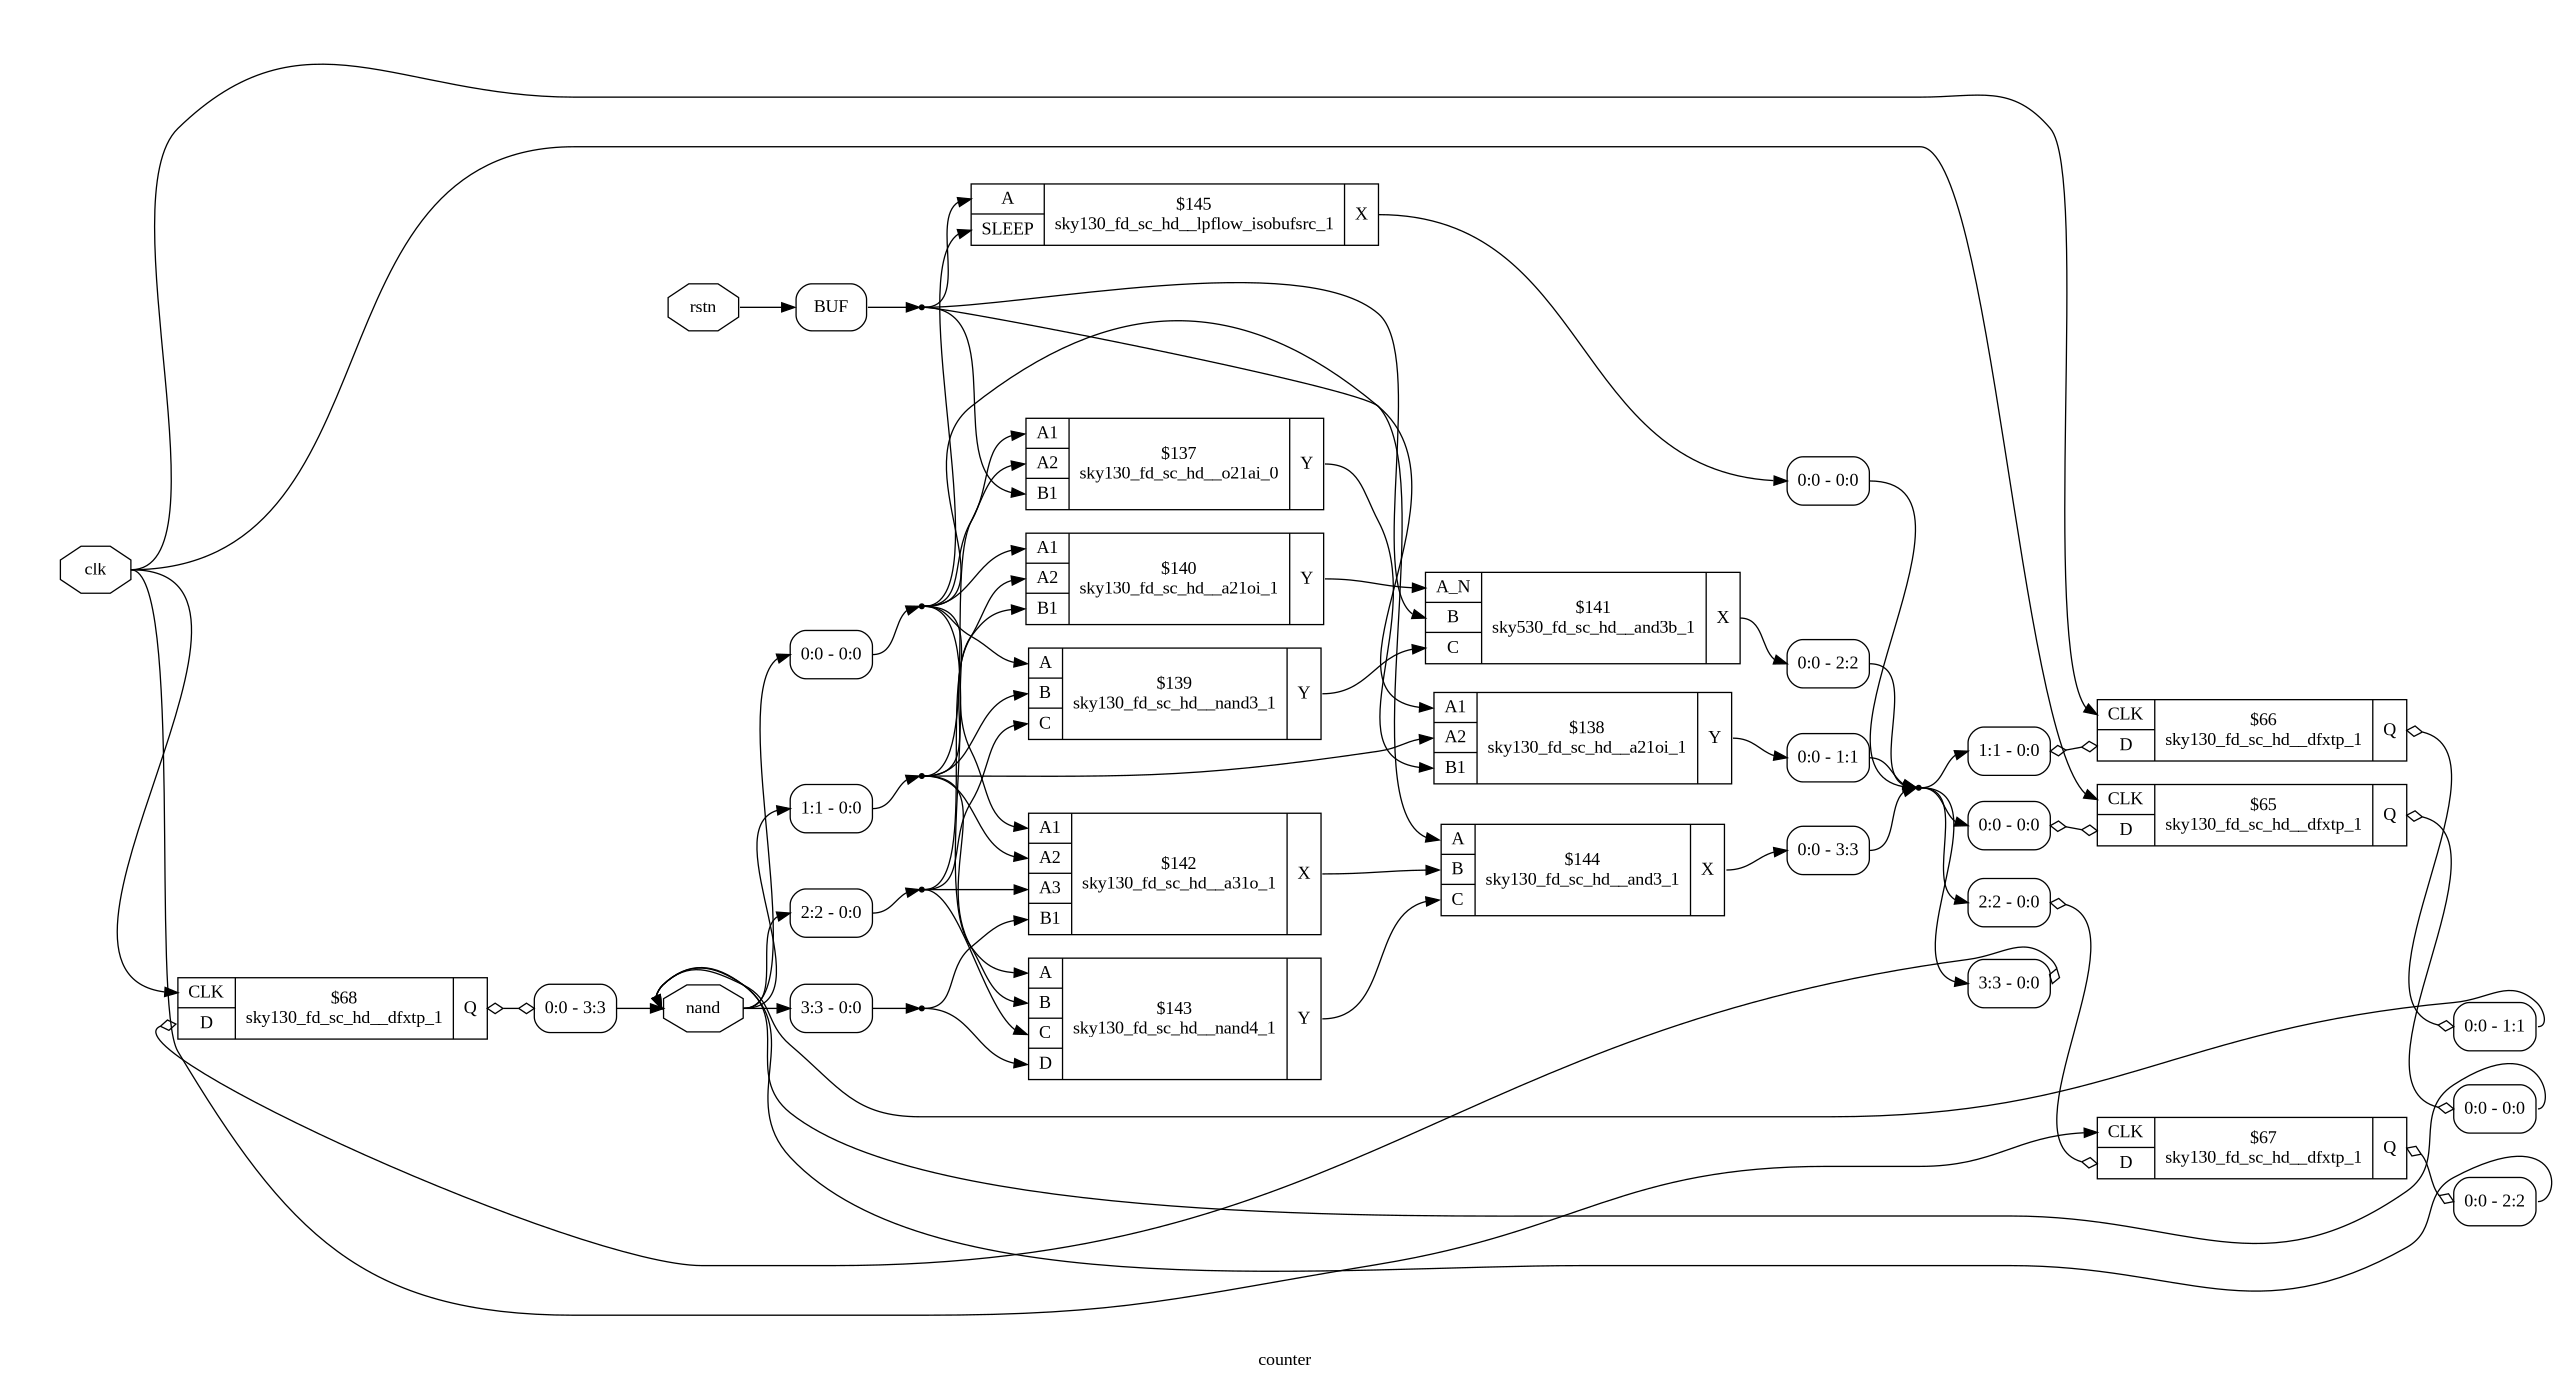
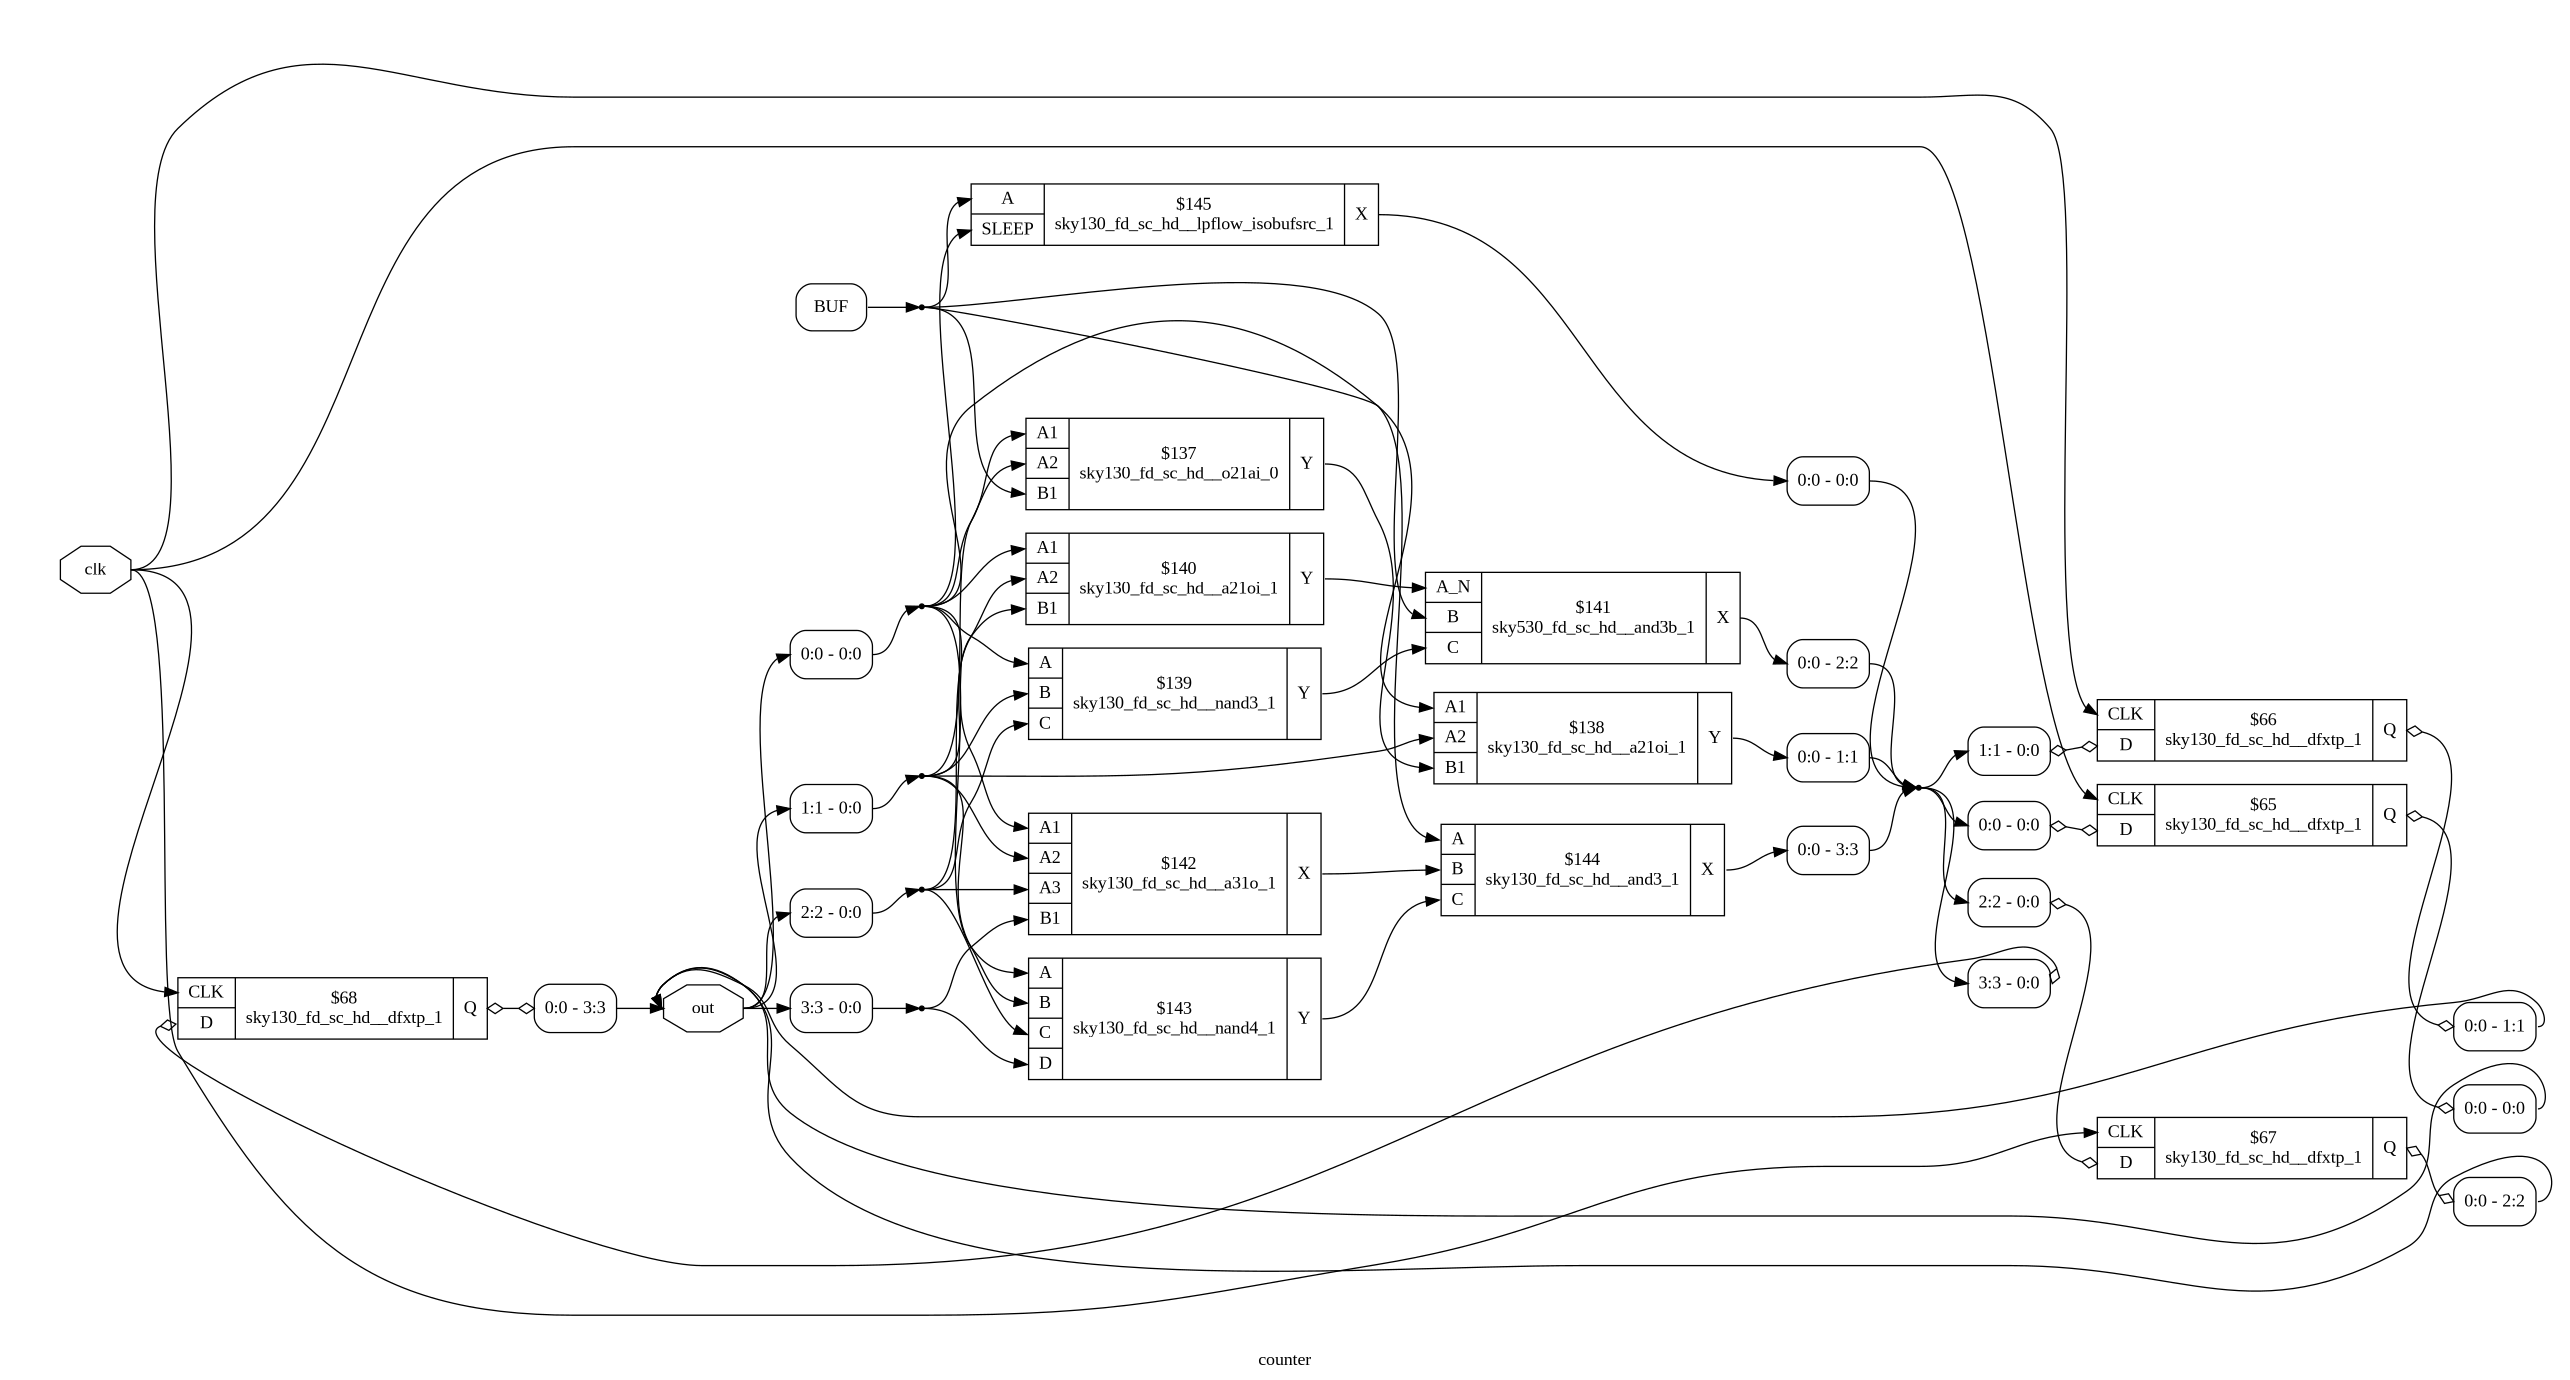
node "rstn": removed
node "nand": label "nand" -> "out"
